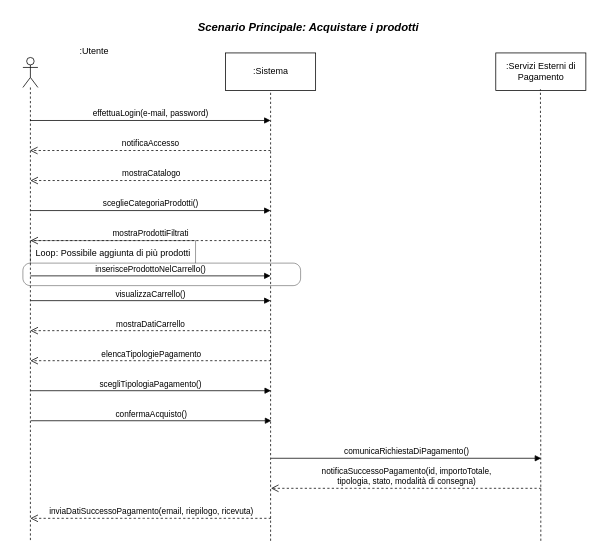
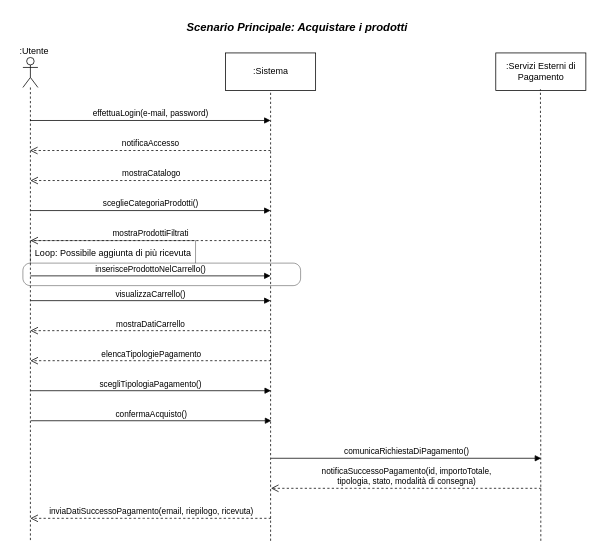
node "Scenario Principale: Acquistare i prodotti": moved (313, 27) -> (301, 27)
node ":Utente": moved (102, 47) -> (42, 47)
node "Loop: Possibile aggiunta di più prodotti": label "Loop: Possibile aggiunta di più prodotti" -> "Loop: Possibile aggiunta di più ricevuta"
